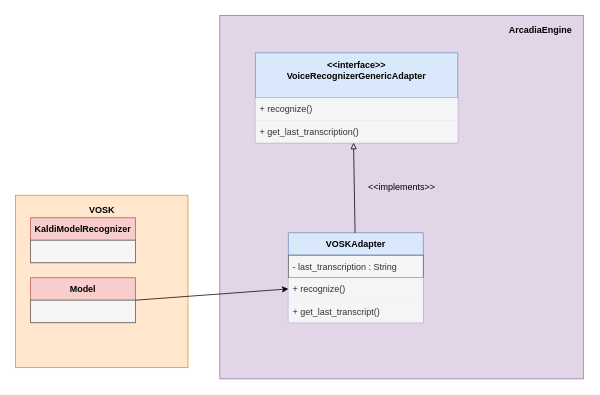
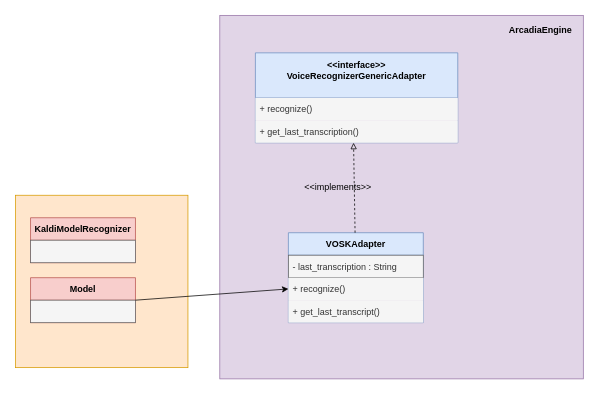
edge "VOSKAdapter" -> "+ get_last_transcription()": style solid -> dashed
node "<<implements>>": moved (402, 188) -> (338, 188)
node "VOSK": removed
